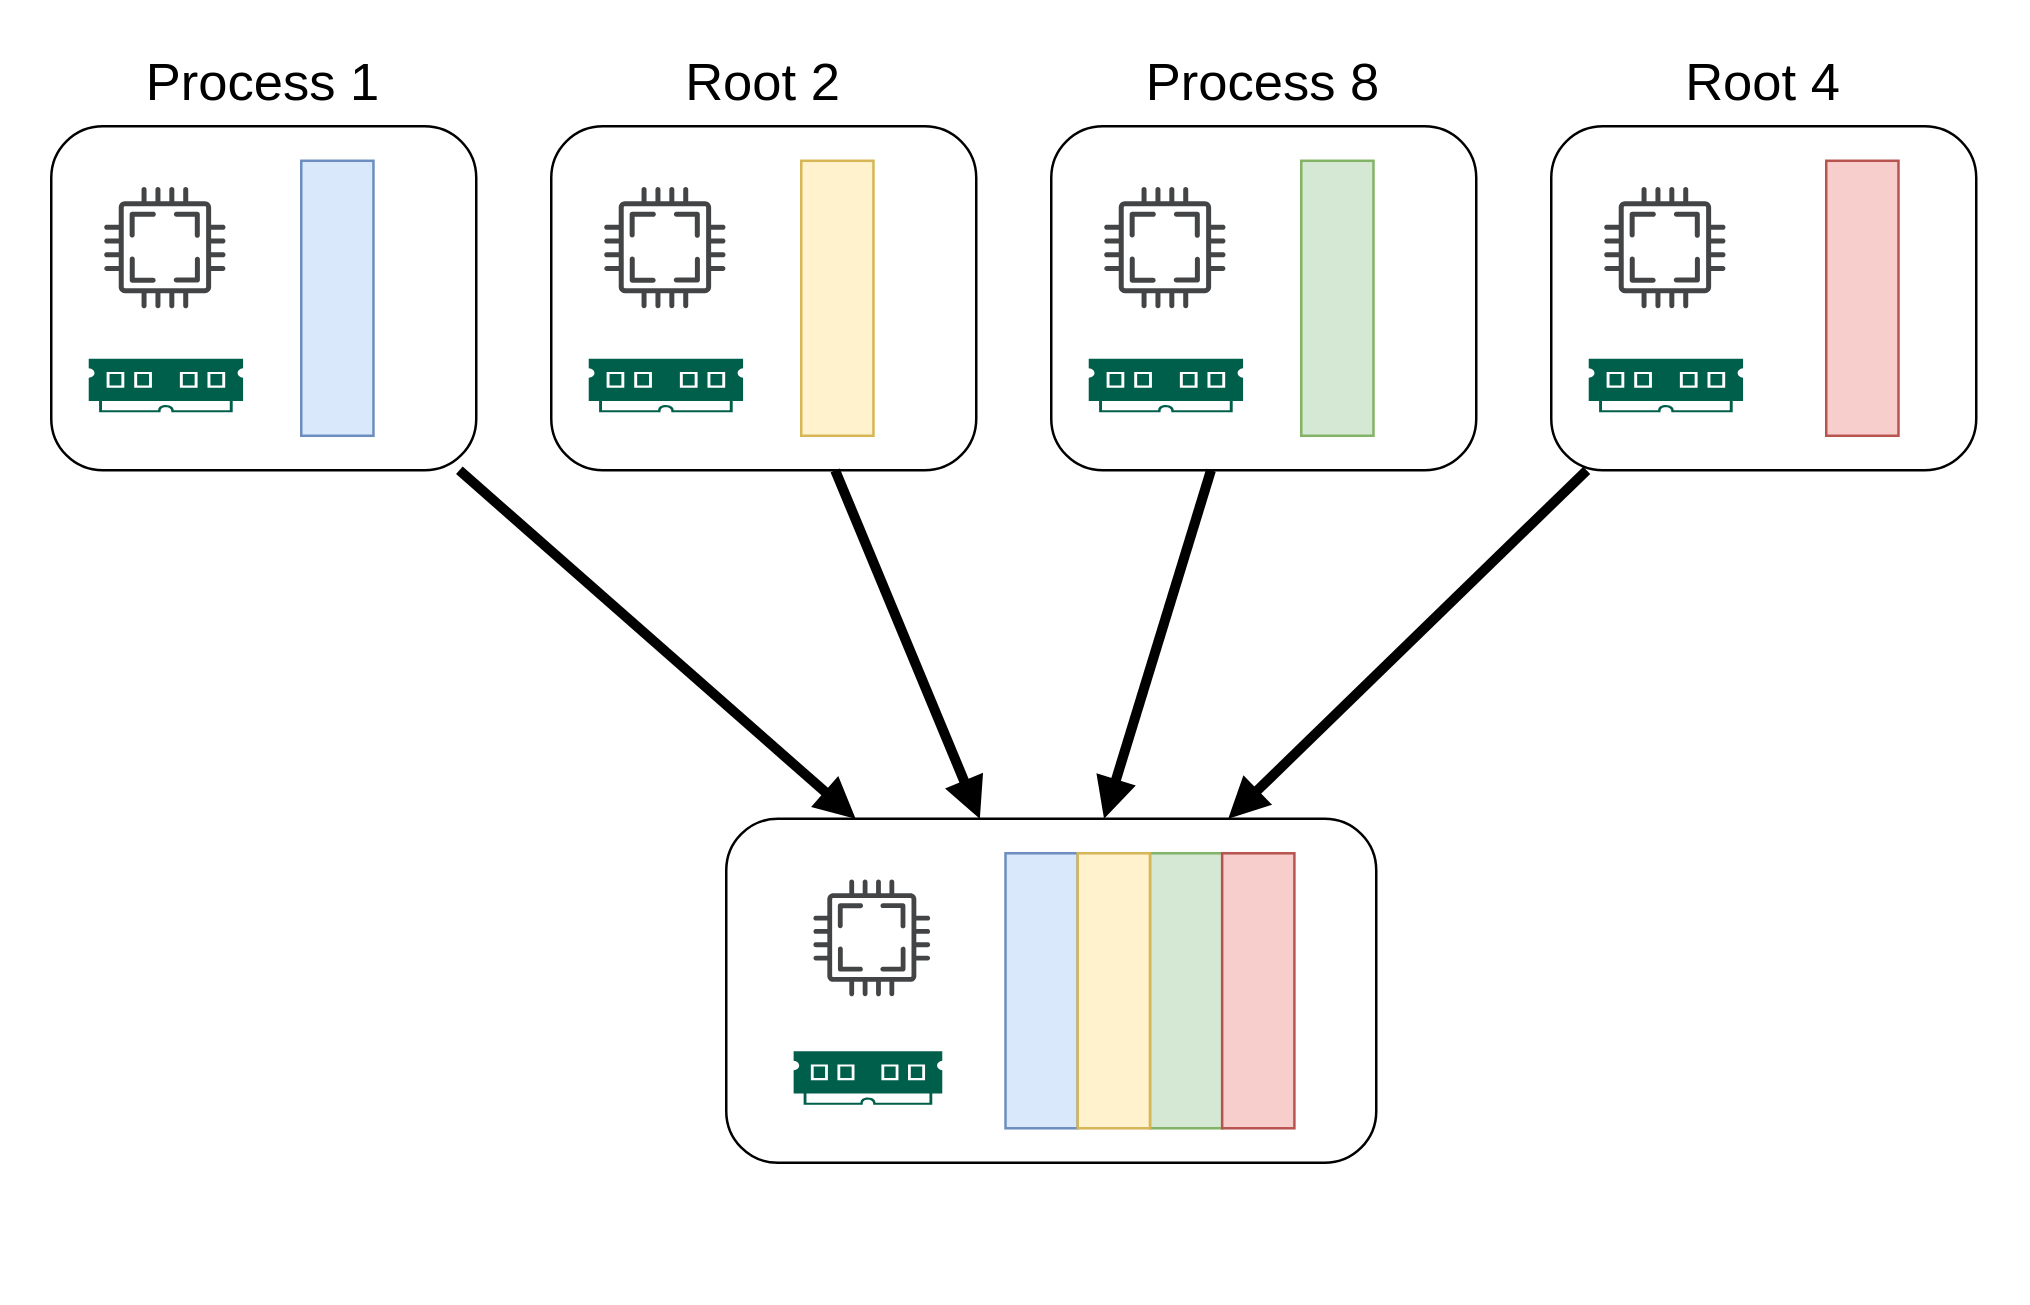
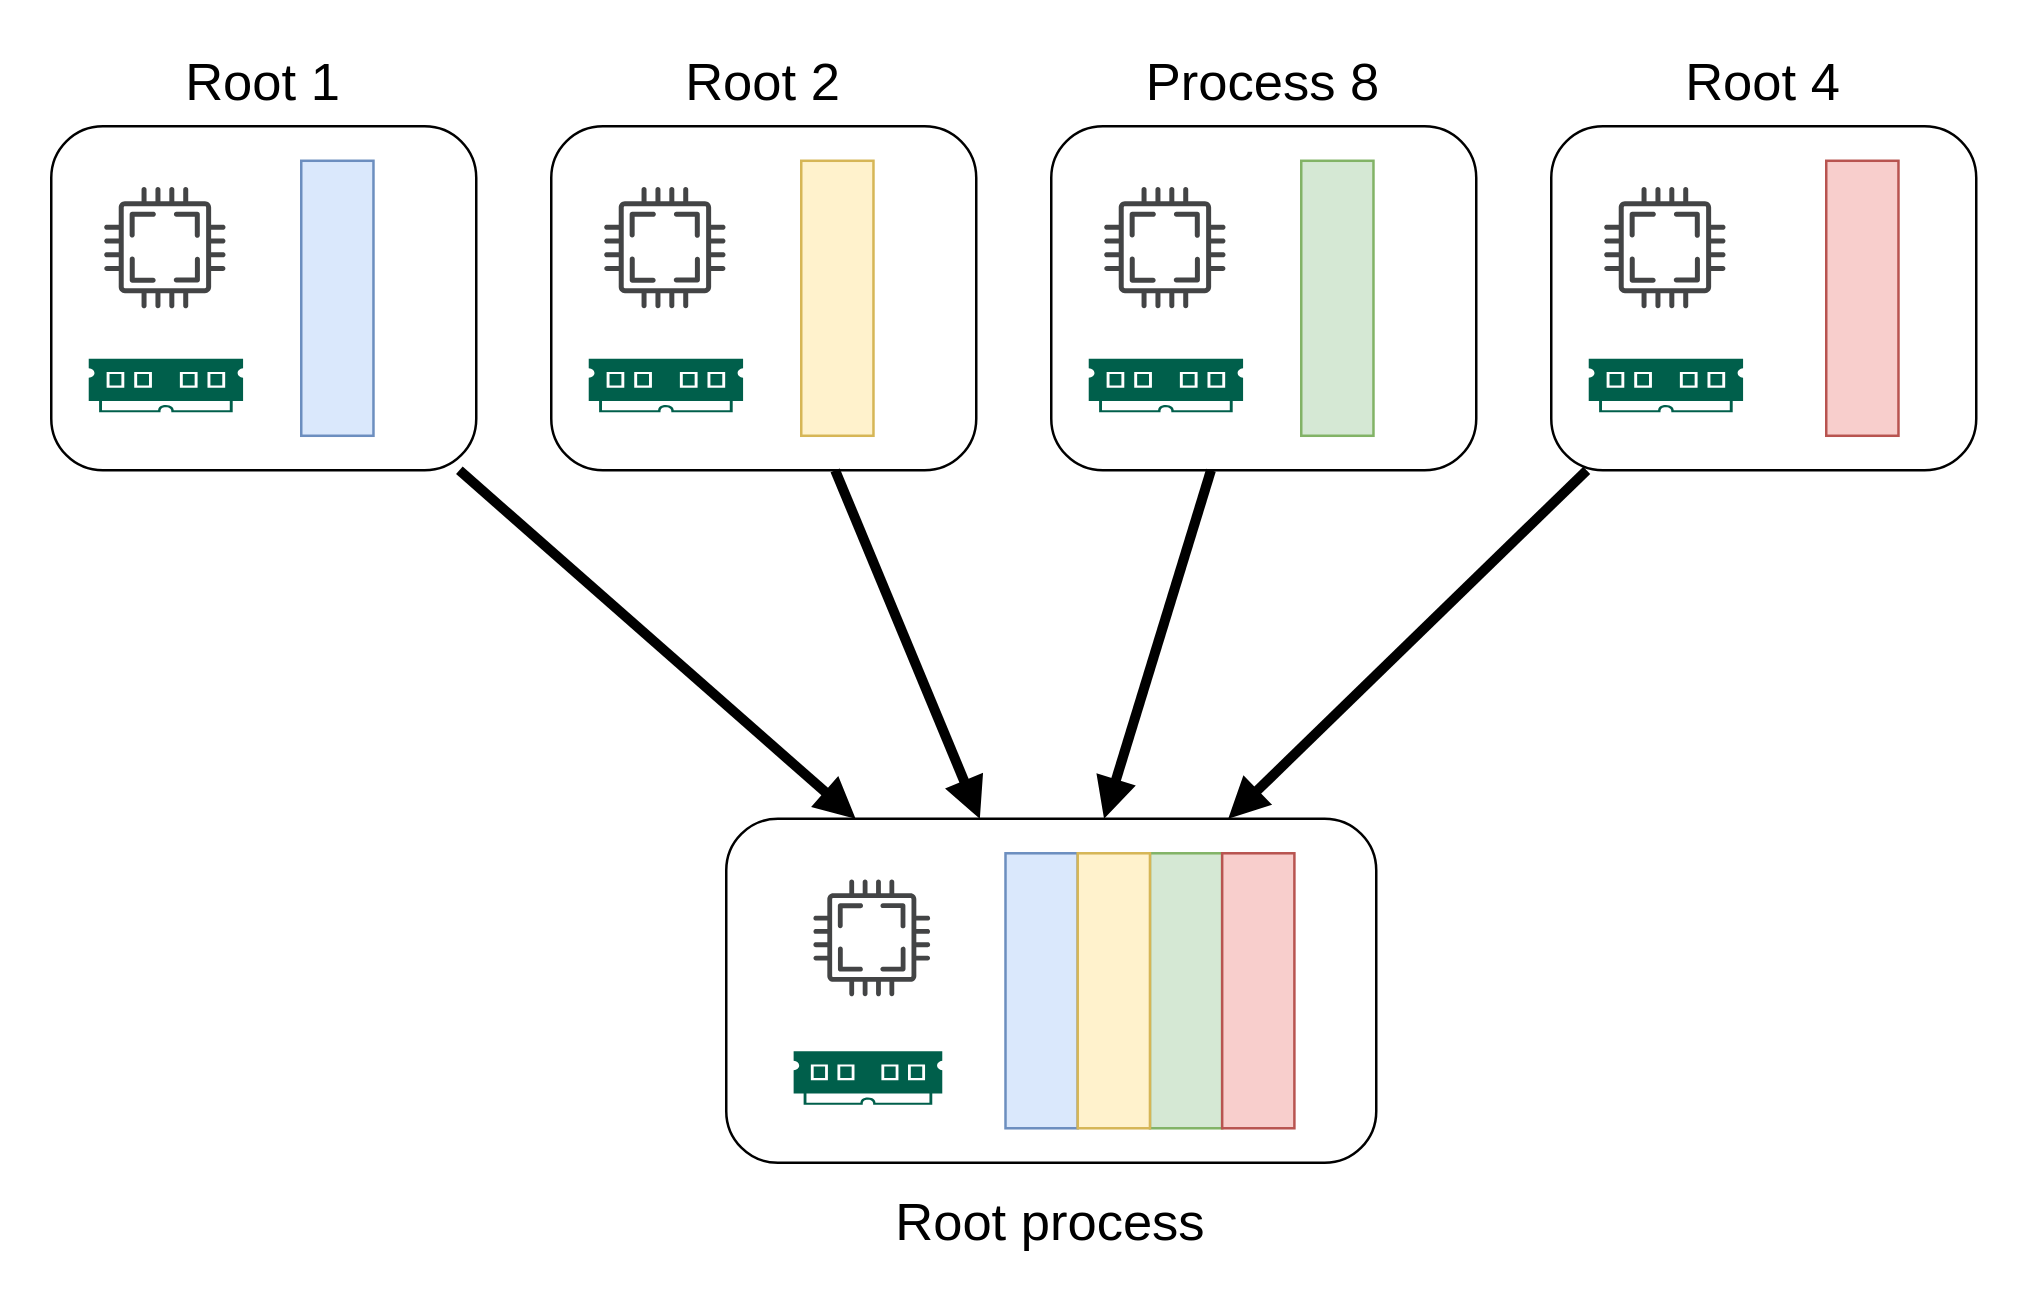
node "Process 1": label "Process 1" -> "Root 1"
node "Root process": added
